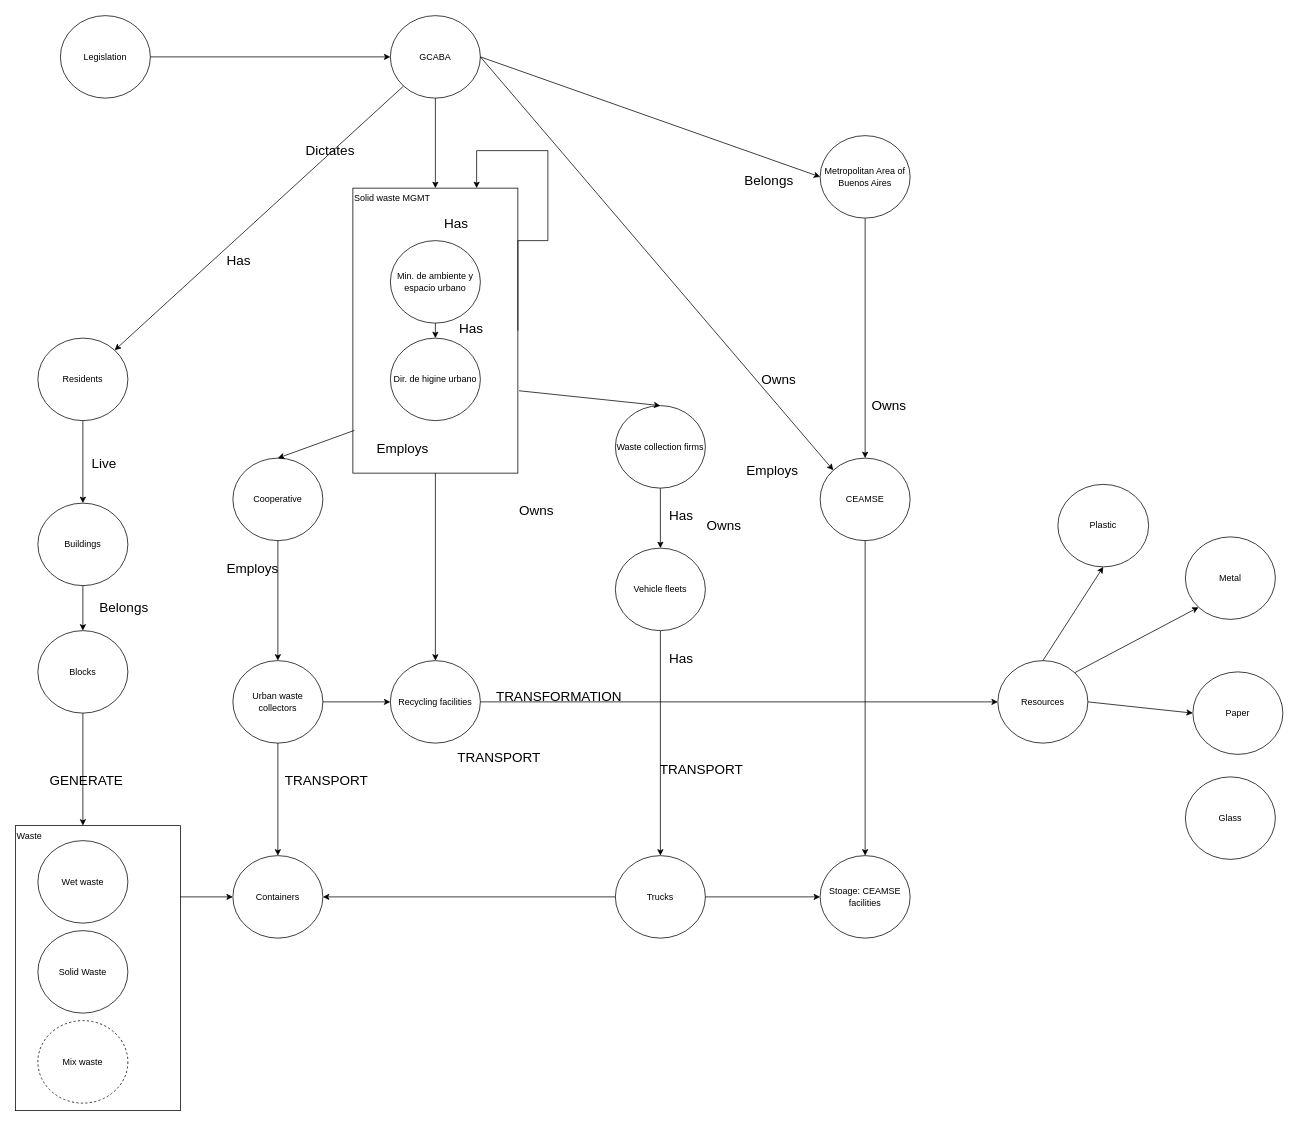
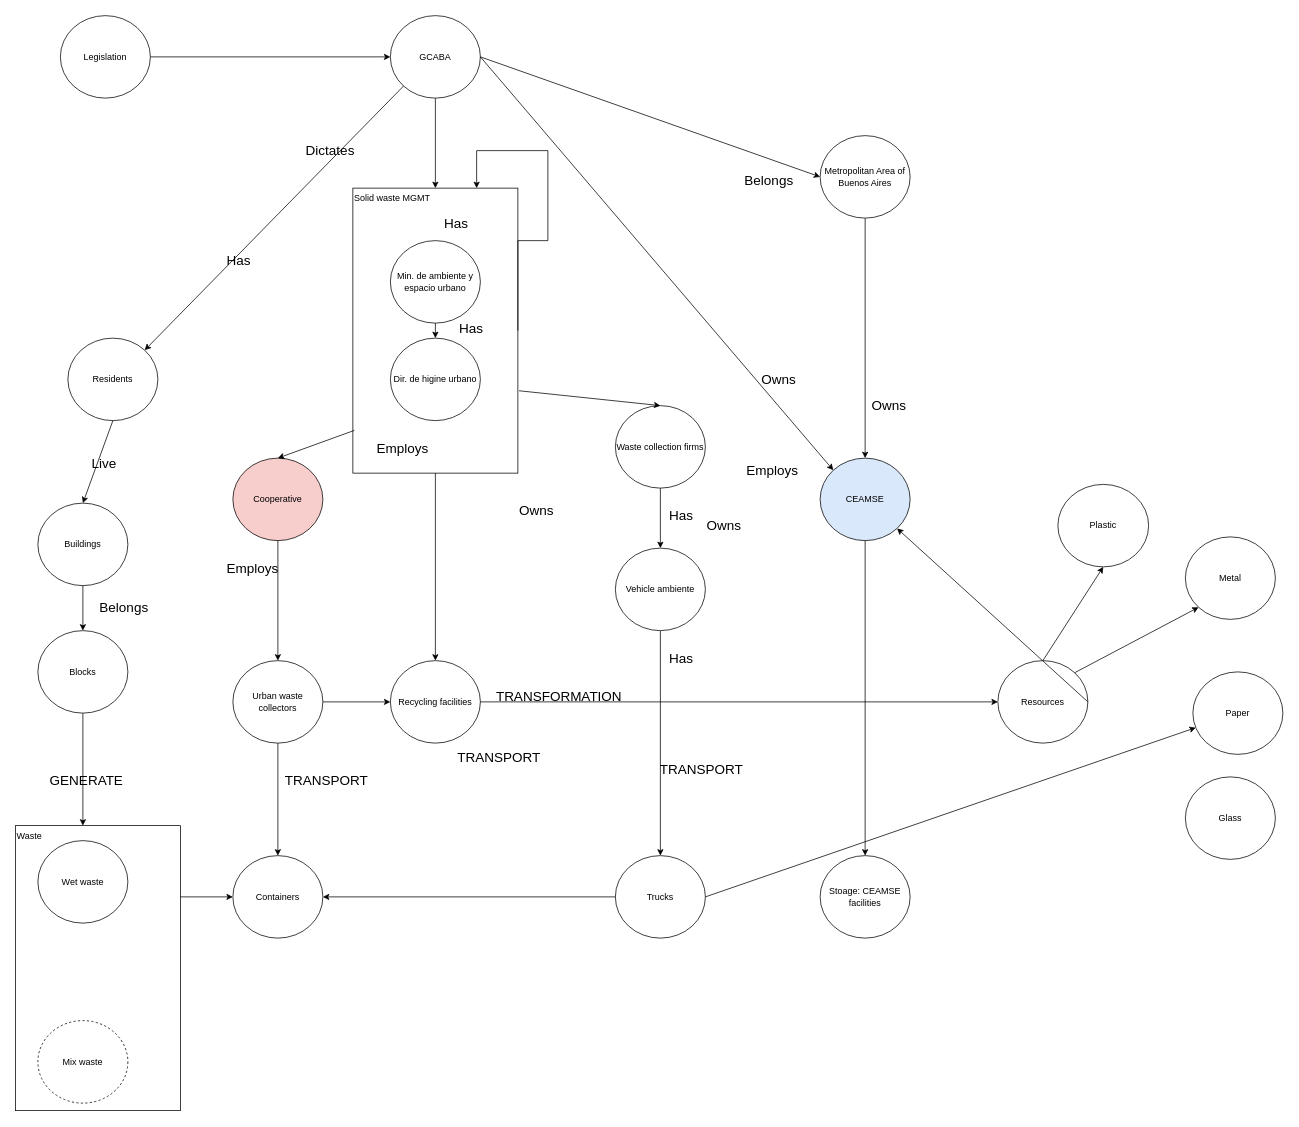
node "Residents": moved (83, 379) -> (113, 379)
node "Cooperative": fillcolor #ffffff -> #f8cecc
node "CEAMSE": fillcolor #ffffff -> #dae8fc
node "Vehicle fleets": label "Vehicle fleets" -> "Vehicle ambiente"
edge "Resources" -> "Paper": now "Resources" -> "CEAMSE"
edge "Trucks" -> "Stoage: CEAMSE facilities": now "Trucks" -> "Paper"
node "Solid Waste": removed
